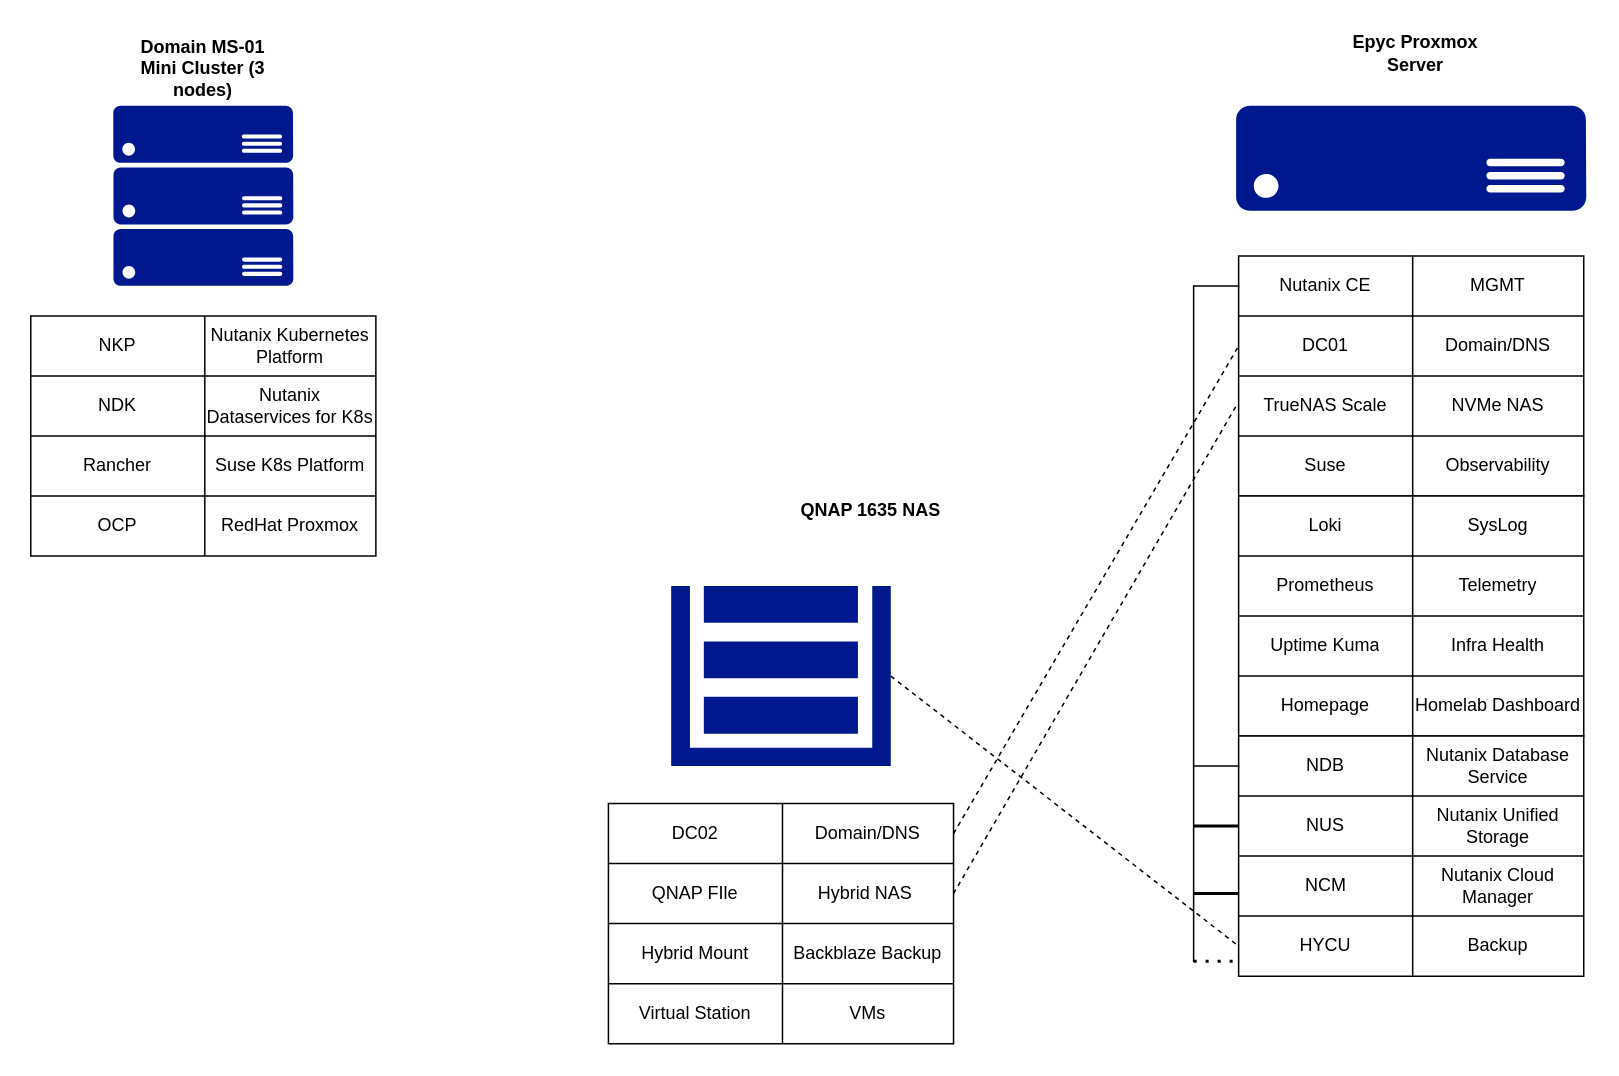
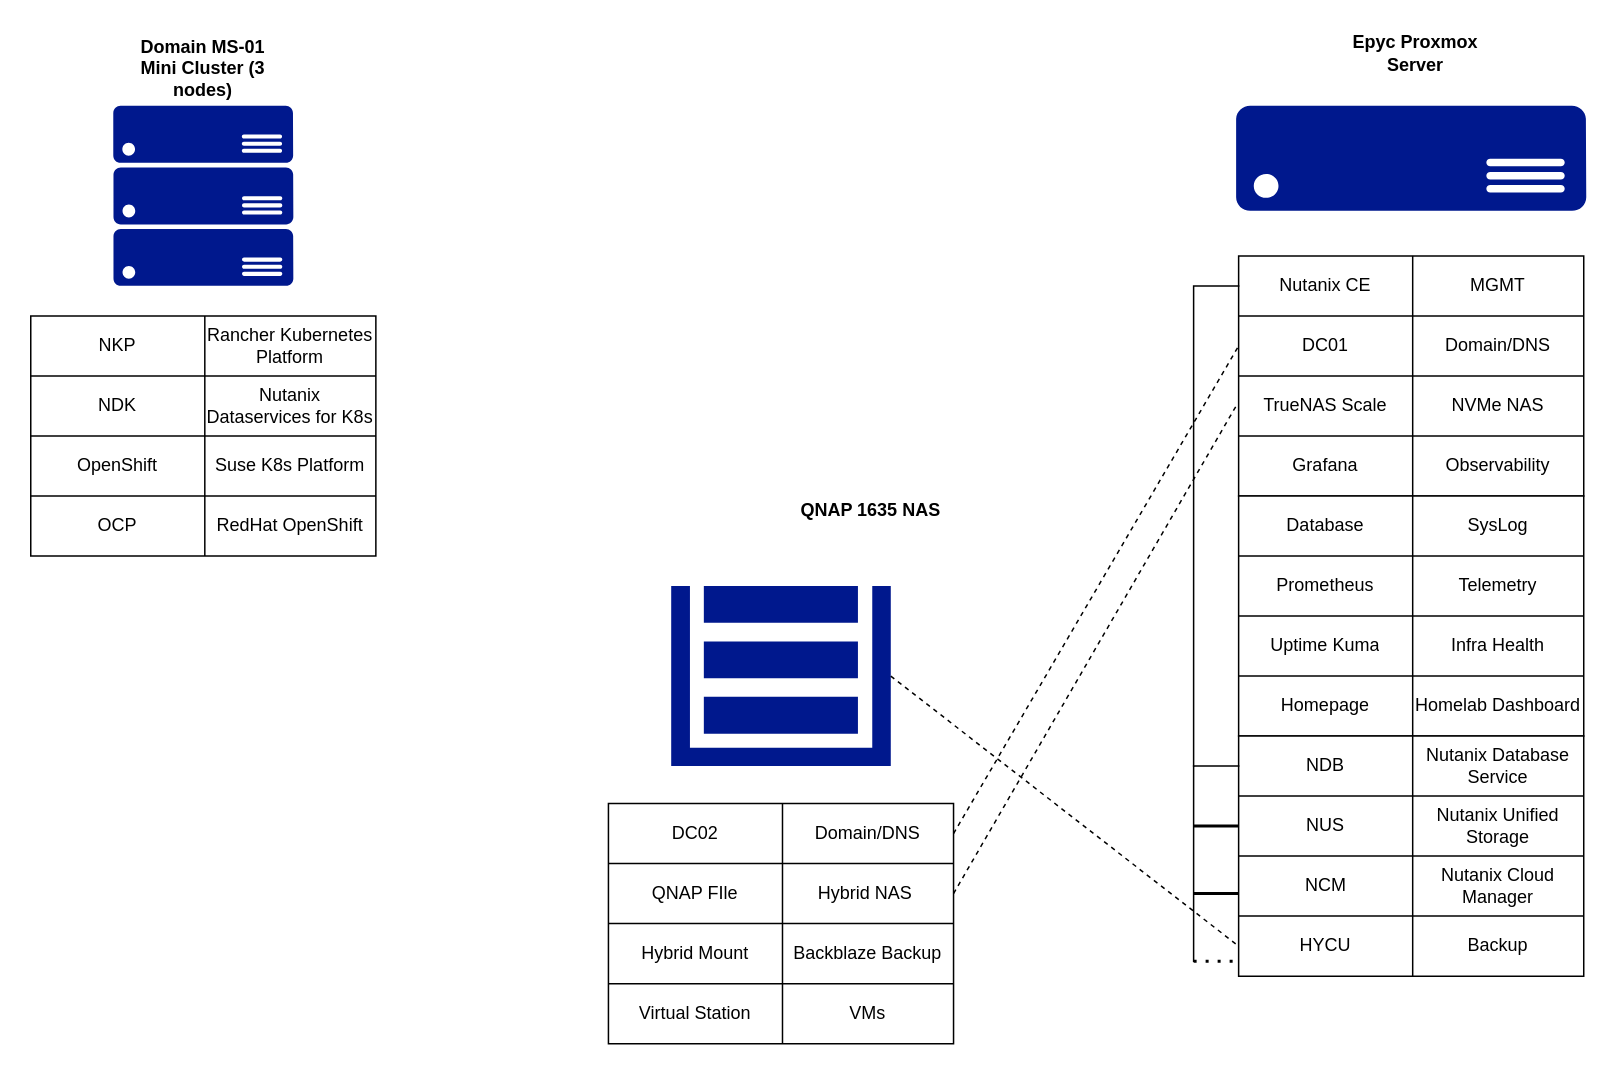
node "Nutanix Kubernetes Platform": label "Nutanix Kubernetes Platform" -> "Rancher Kubernetes Platform"
node "Rancher": label "Rancher" -> "OpenShift"
node "Suse": label "Suse" -> "Grafana"
node "RedHat Proxmox": label "RedHat Proxmox" -> "RedHat OpenShift"
node "Loki": label "Loki" -> "Database"
